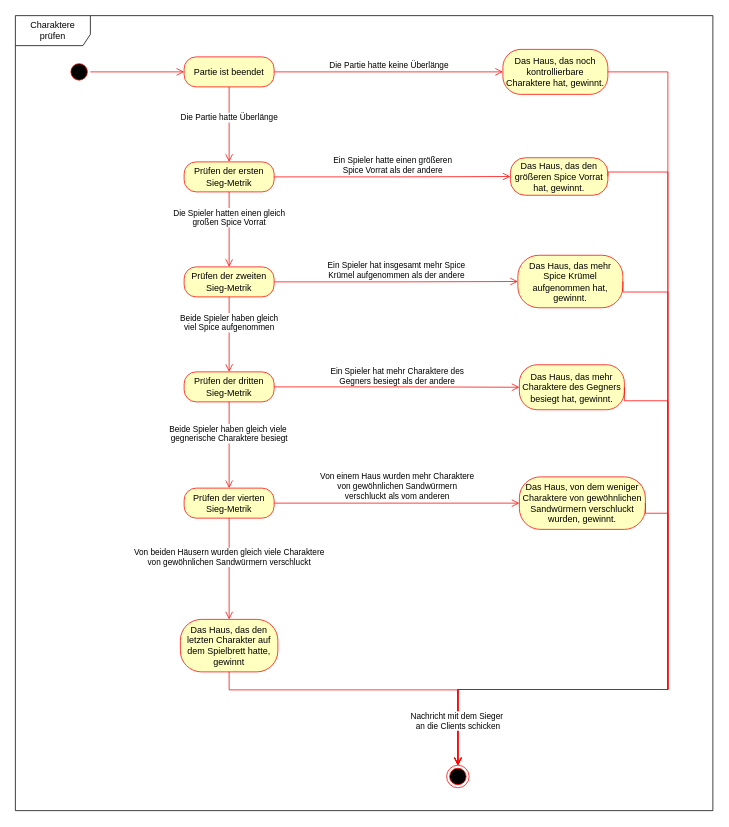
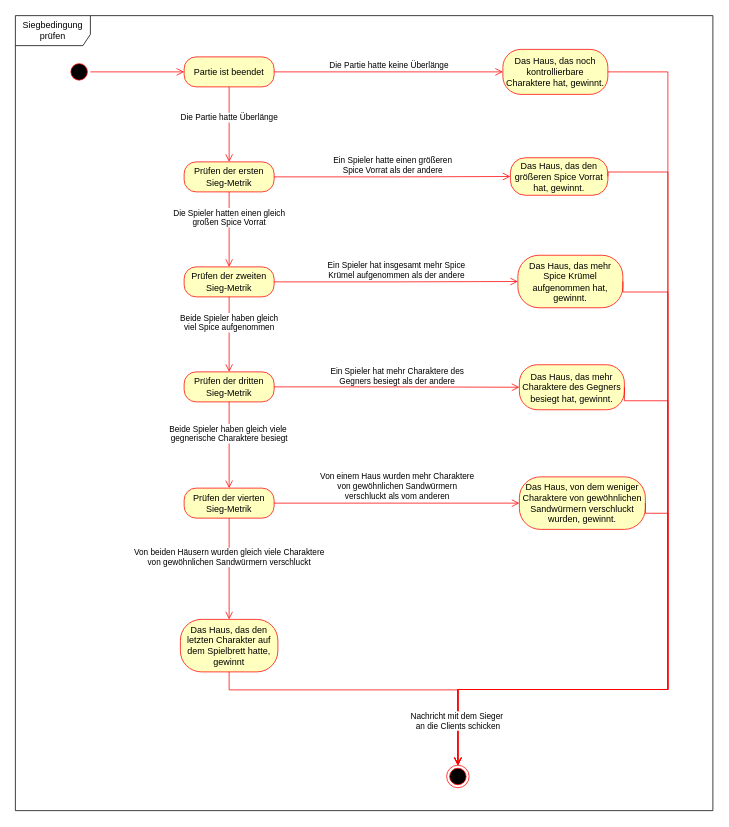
node "Charaktere prüfen": label "Charaktere prüfen" -> "Siegbedingung prüfen"
